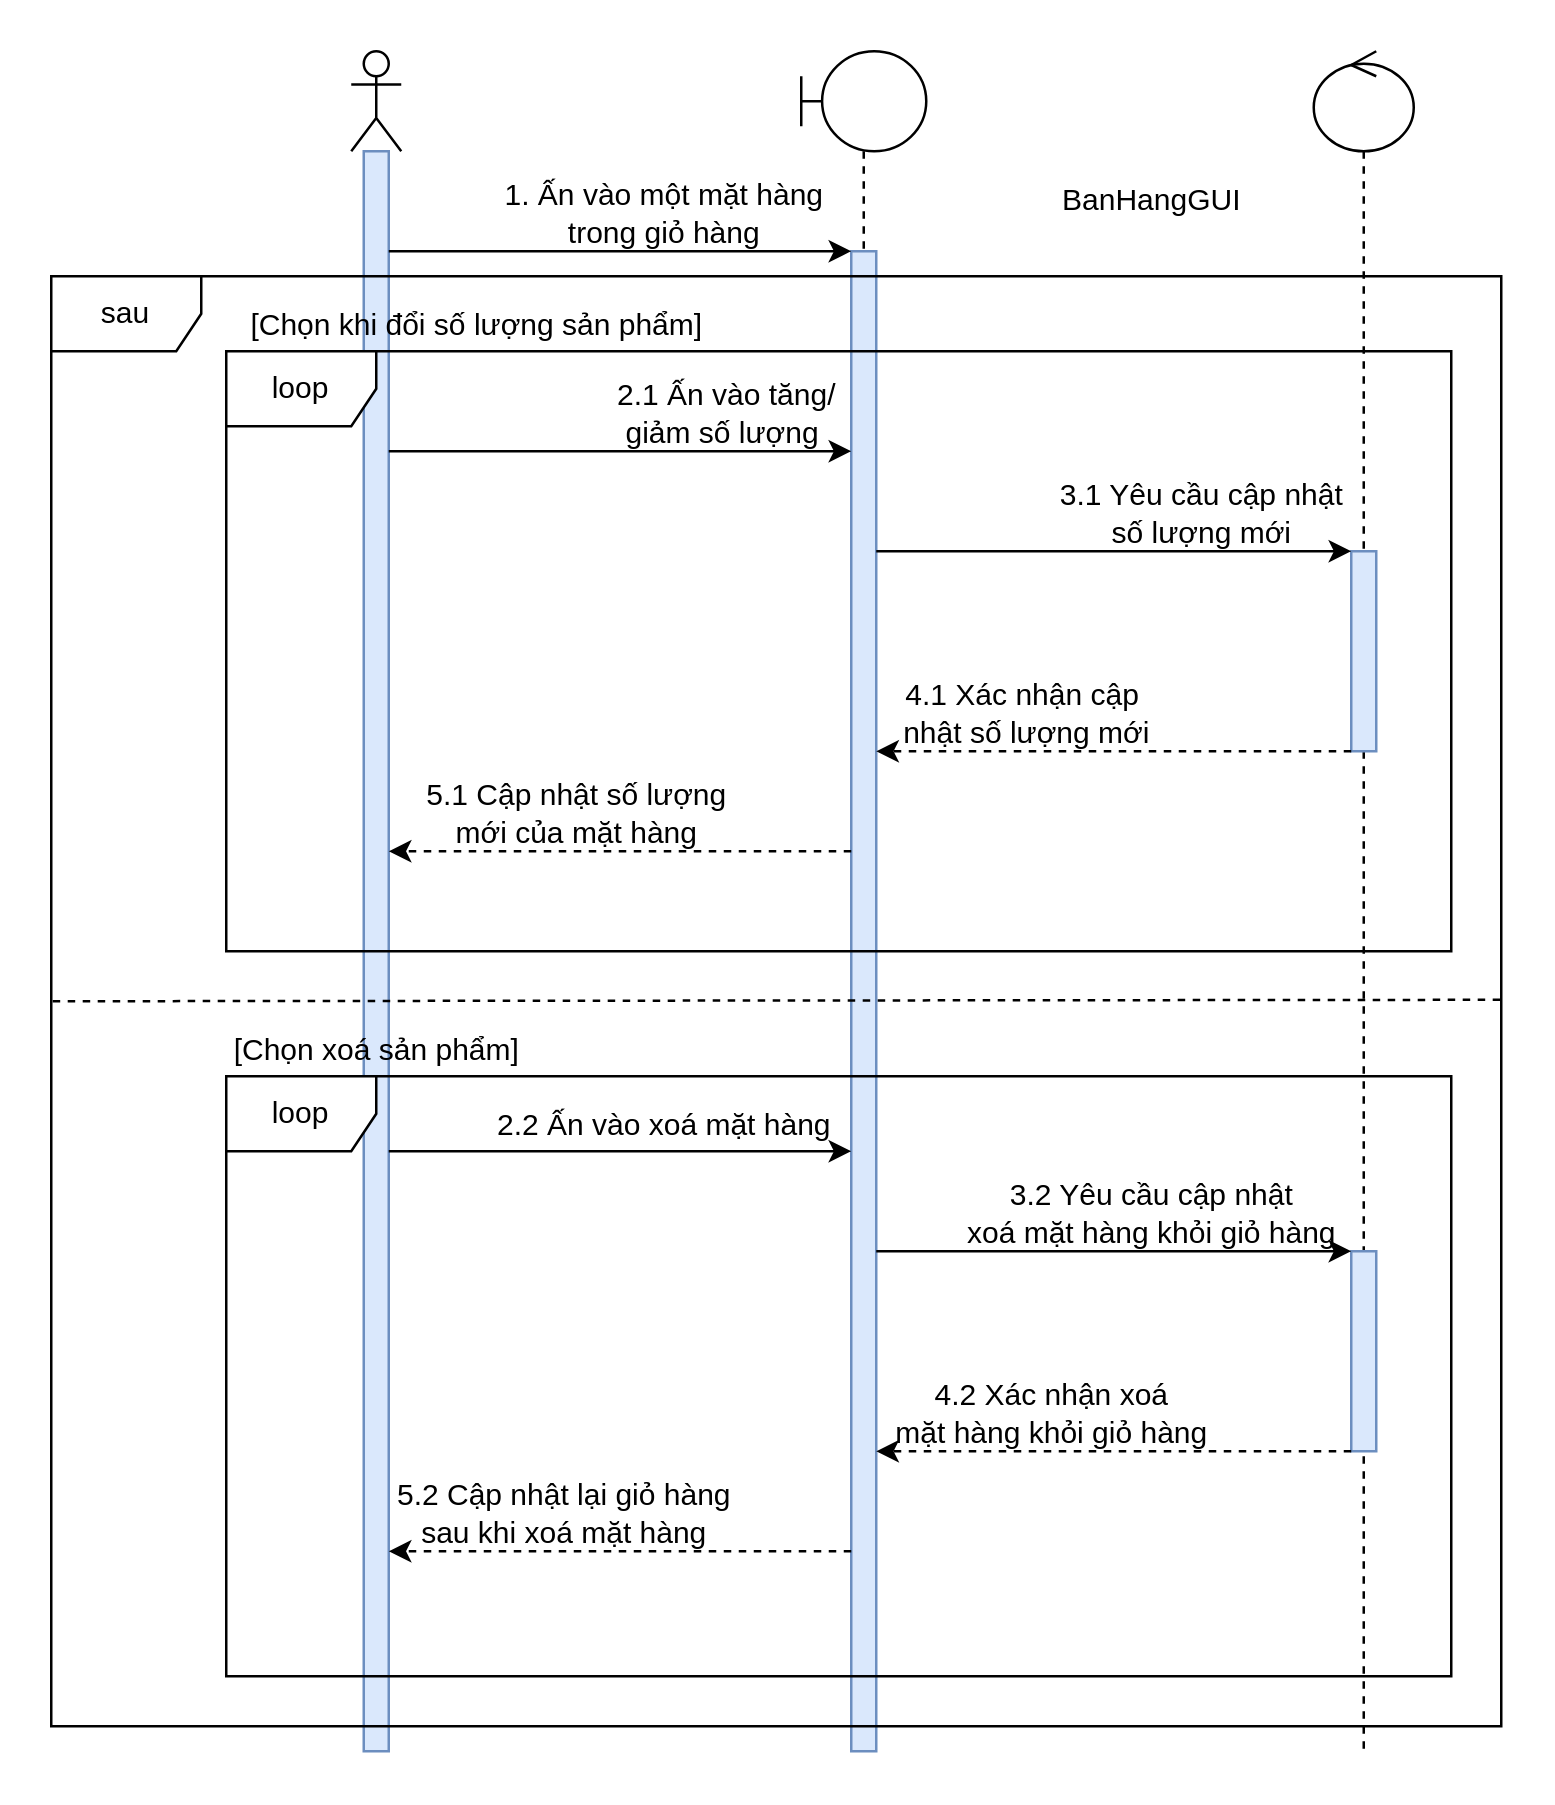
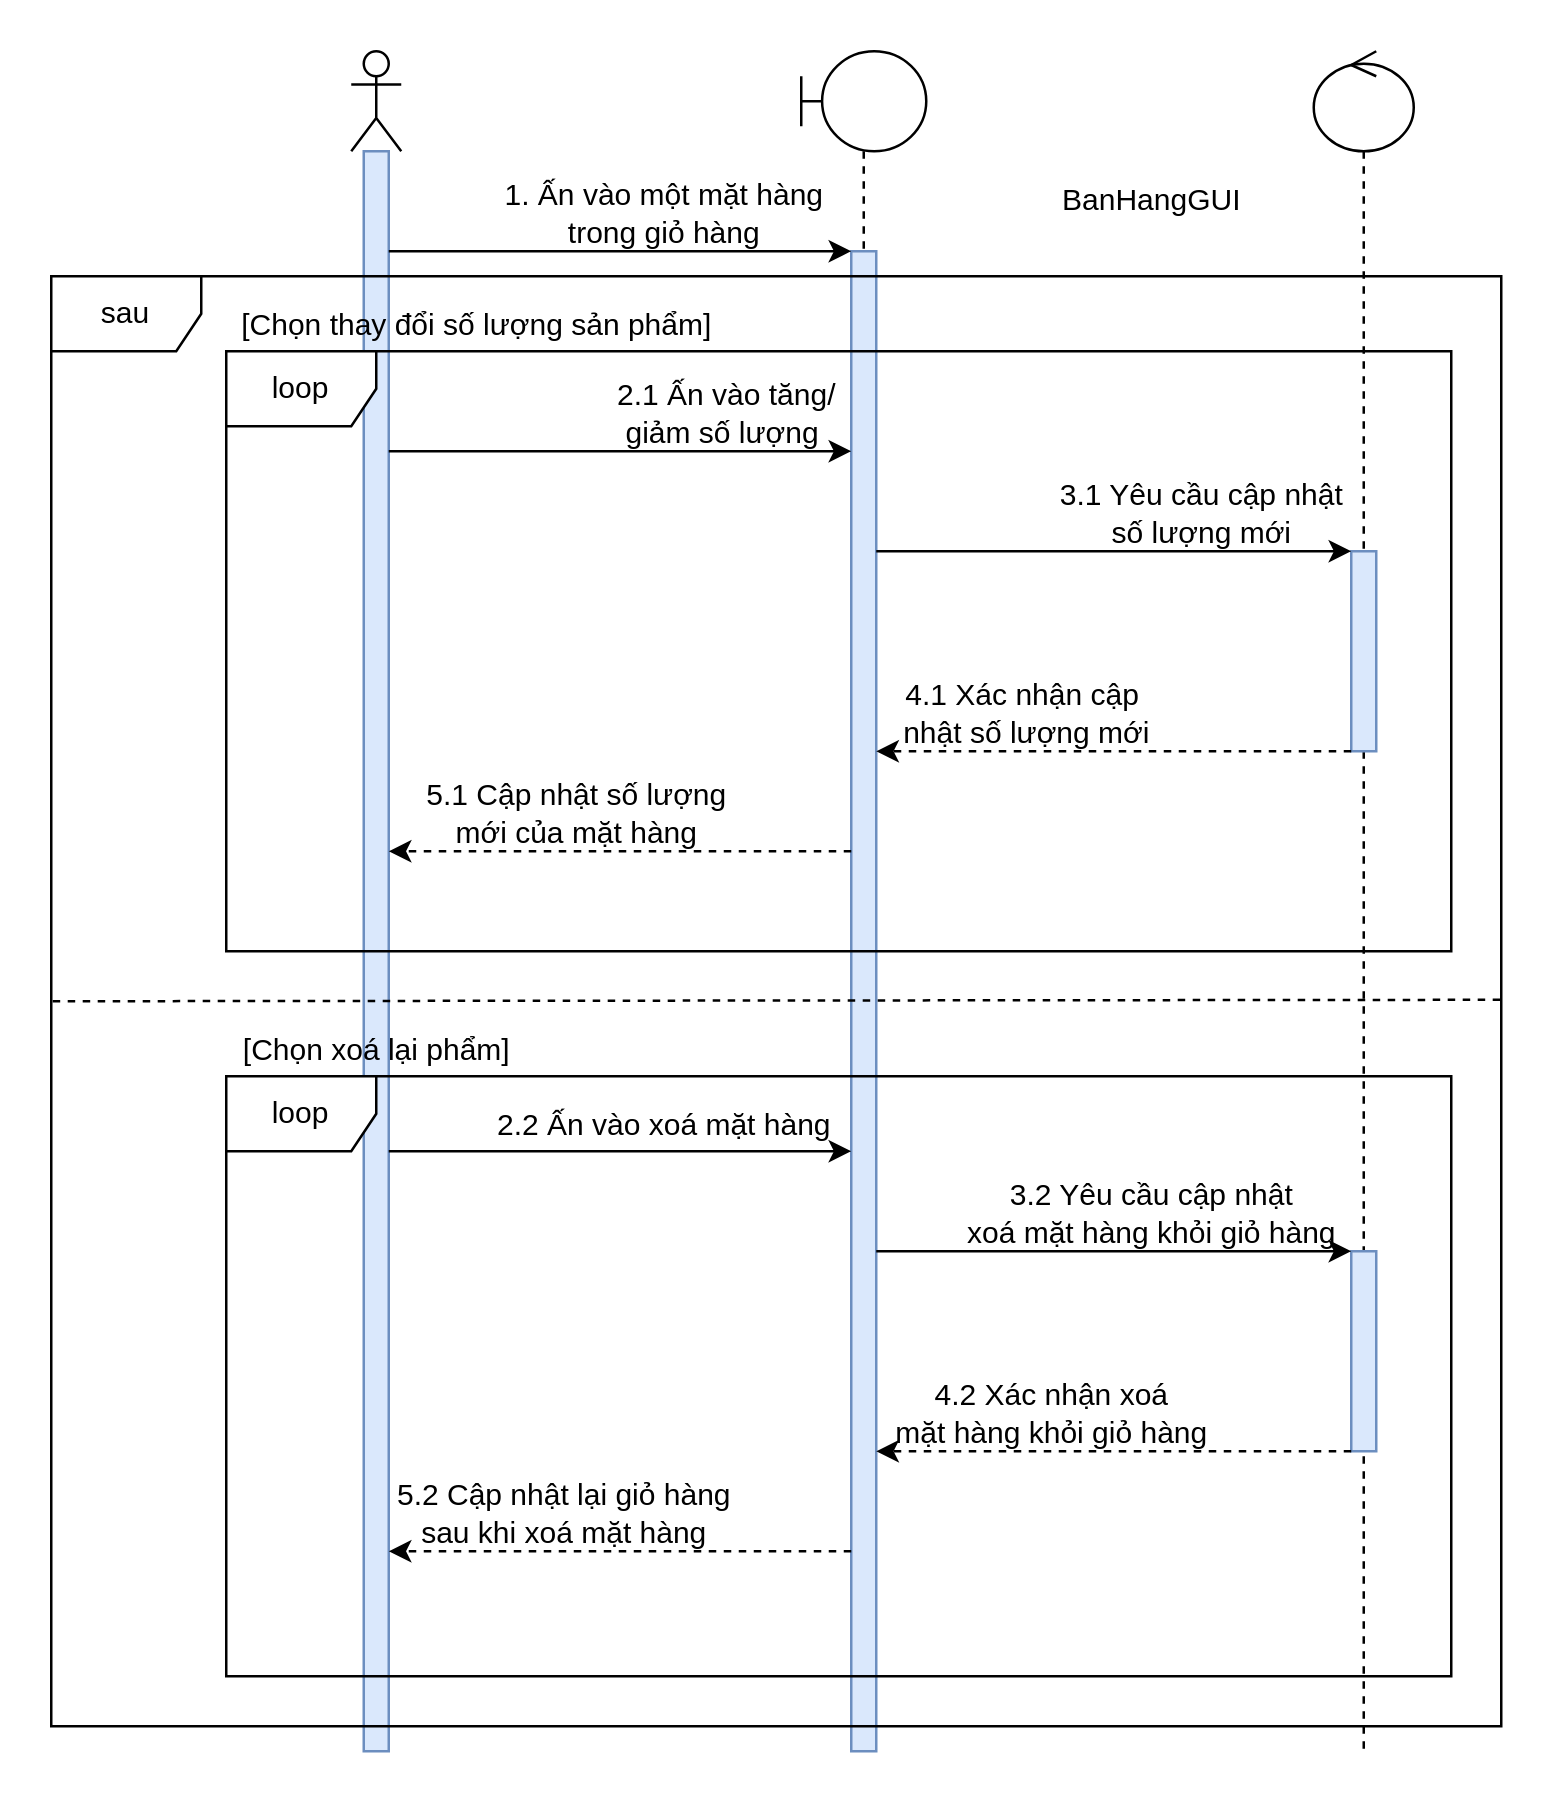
node "[Chọn khi đổi số lượng sản phẩm]": label "[Chọn khi đổi số lượng sản phẩm]" -> "[Chọn thay đổi số lượng sản phẩm]"
node "[Chọn xoá sản phẩm]": label "[Chọn xoá sản phẩm]" -> "[Chọn xoá lại phẩm]"
